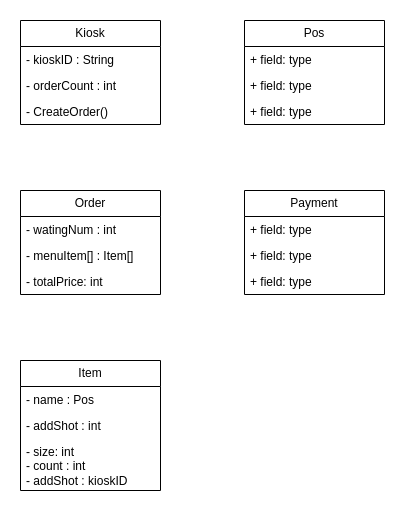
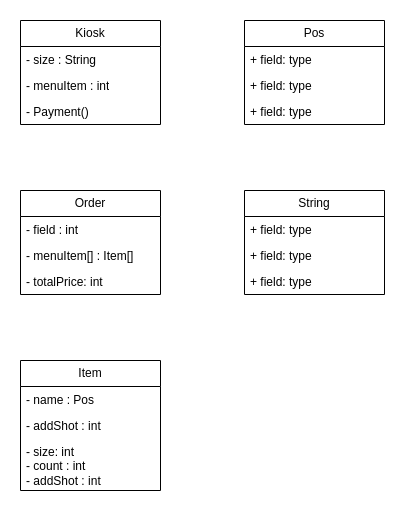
node "- kioskID : String": label "- kioskID : String" -> "- size : String"
node "- orderCount : int": label "- orderCount : int" -> "- menuItem : int"
node "- CreateOrder()": label "- CreateOrder()" -> "- Payment()"
node "Payment": label "Payment" -> "String"
node "- watingNum : int": label "- watingNum : int" -> "- field : int"
node "- size: int - count : int - addShot : kioskID": label "- size: int - count : int - addShot : kioskID" -> "- size: int - count : int - addShot : int"
